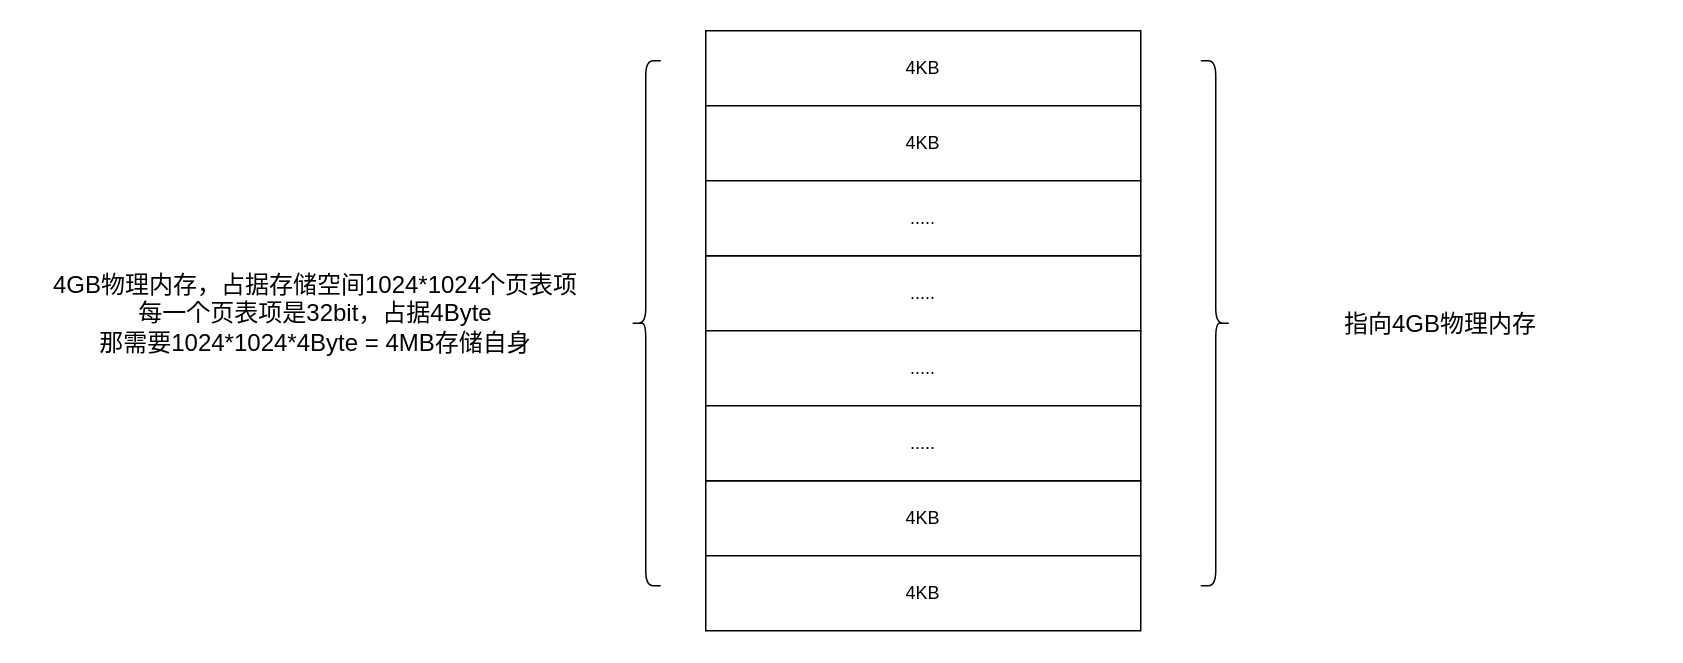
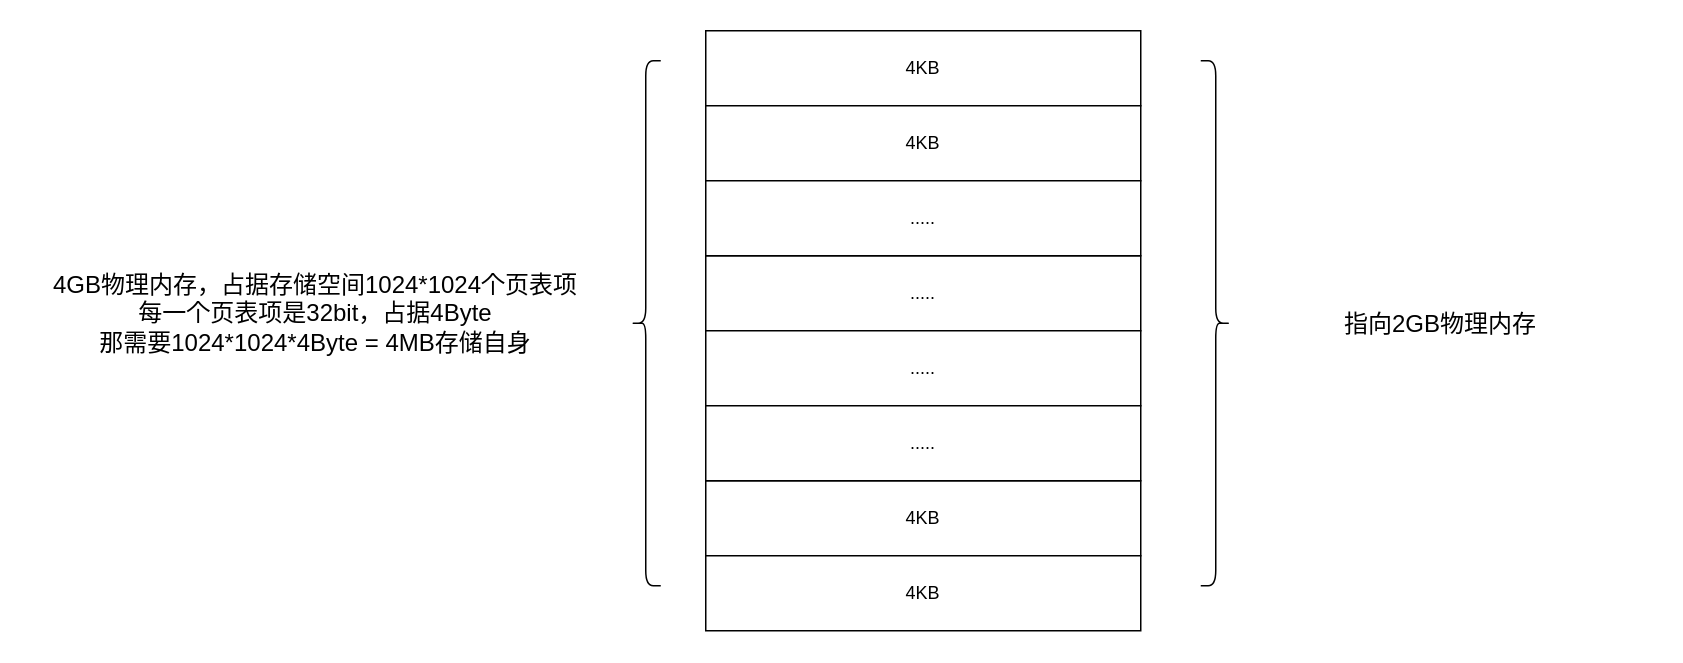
node "指向4GB物理内存": label "指向4GB物理内存" -> "指向2GB物理内存"
